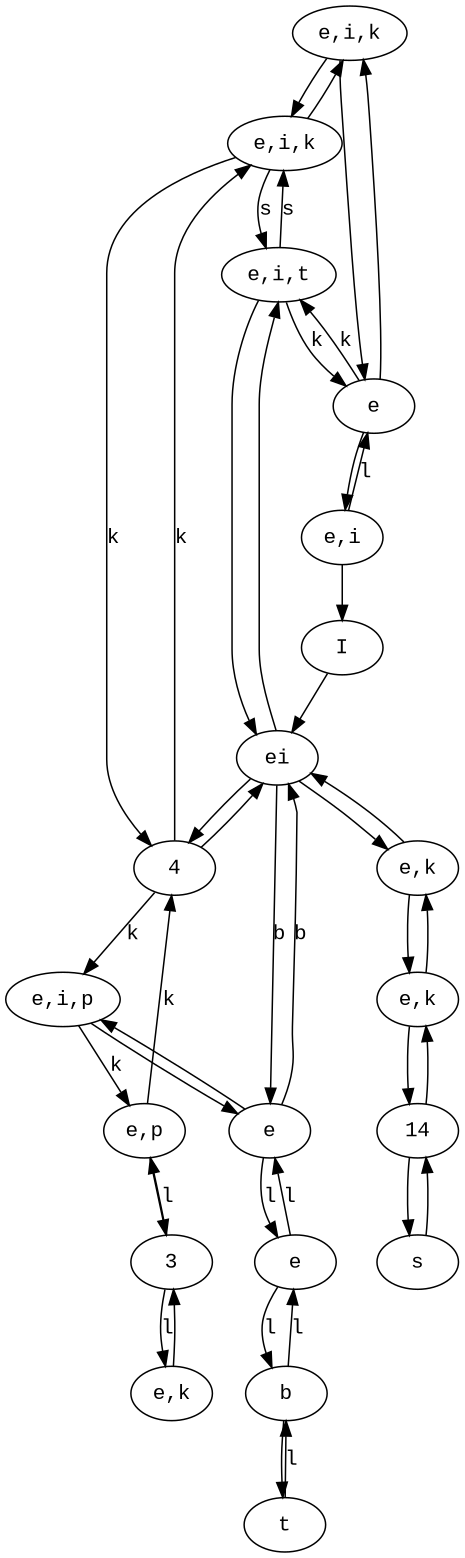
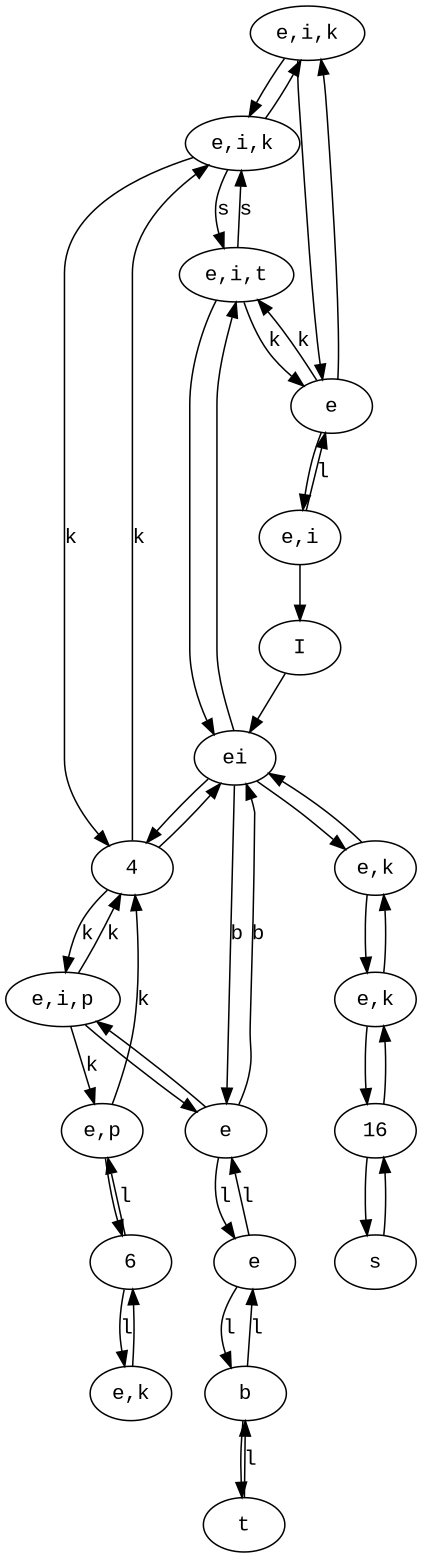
edge "e,i,p" -> "4": added, label "k"
node "14": label "14" -> "16"
node "3": label "3" -> "6"
